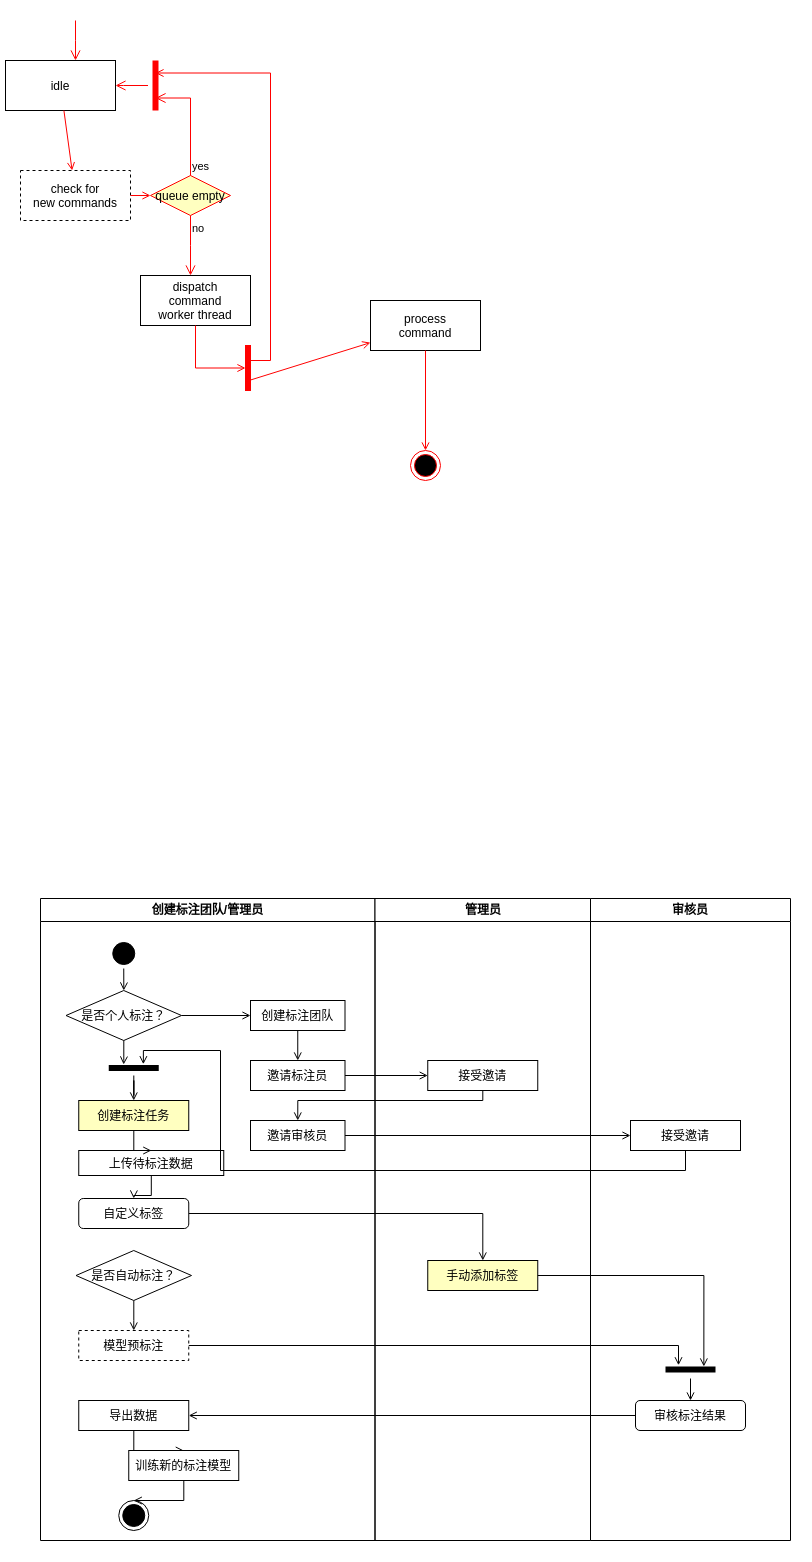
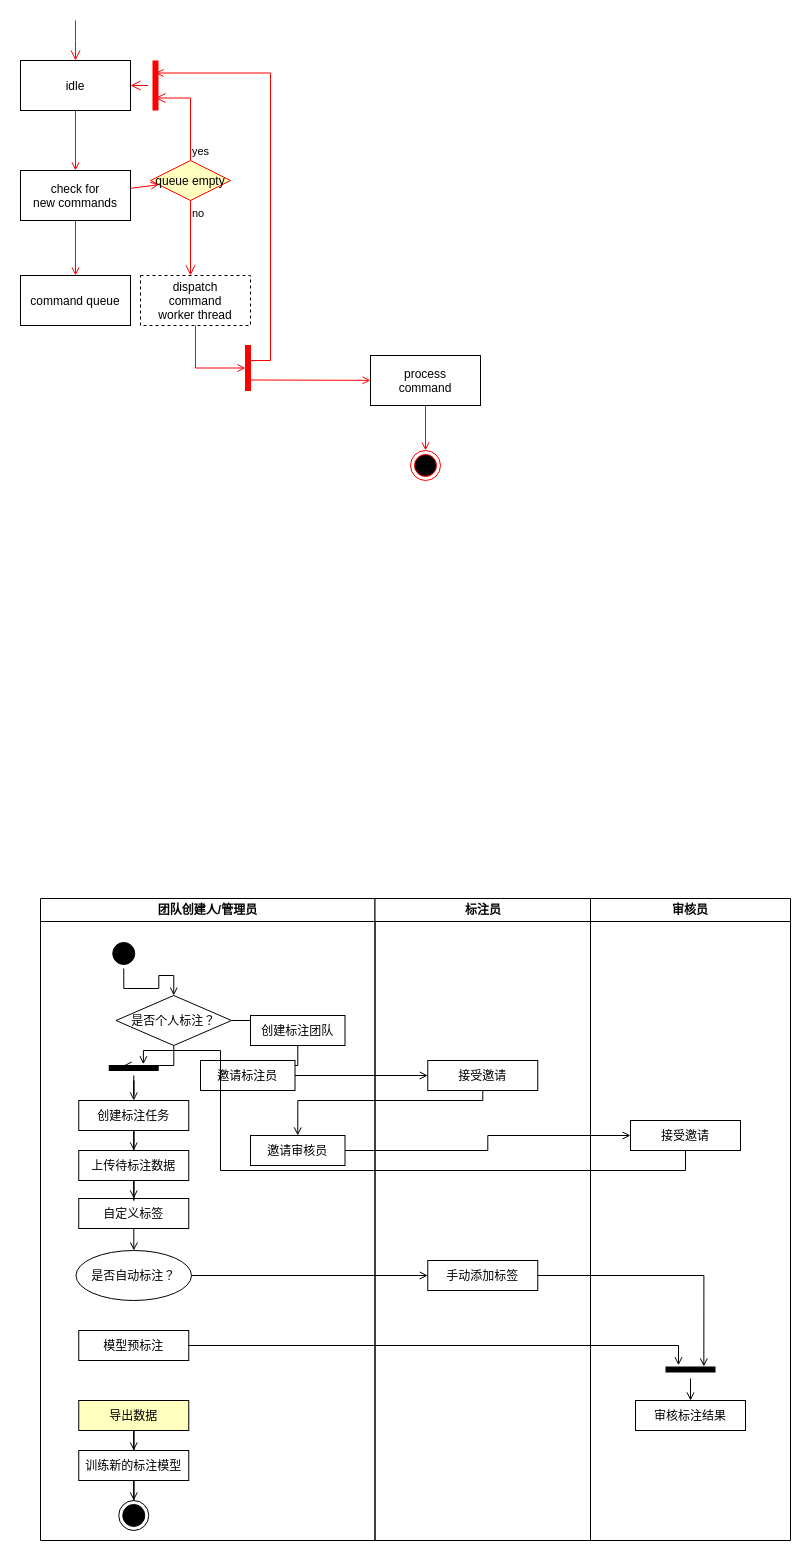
node "idle": moved (61, 86) -> (76, 86)
node "check for new commands": style dashed -> solid
node "queue empty": moved (191, 196) -> (191, 181)
edge "check for new commands" -> "command queue": added
node "command queue": added
node "dispatch command worker thread": style solid -> dashed
node "process command": moved (426, 326) -> (426, 381)
node "创建标注团队/管理员": label "创建标注团队/管理员" -> "团队创建人/管理员"
node "管理员": label "管理员" -> "标注员"
node "是否个人标注？": moved (124, 1016) -> (174, 1021)
node "创建标注团队": moved (298, 1016) -> (298, 1031)
node "邀请标注员": moved (298, 1076) -> (248, 1076)
node "创建标注任务": fillcolor #ffffc0 -> #ffffff
node "邀请审核员": moved (298, 1136) -> (298, 1151)
node "上传待标注数据": size 145x25 -> 110x30
node "自定义标签": shape rounded rectangle -> rectangle
edge "自定义标签" -> "手动添加标签": now "自定义标签" -> "是否自动标注？"
node "是否自动标注？": shape diamond -> ellipse
edge "是否自动标注？" -> "手动添加标签": added
node "手动添加标签": fillcolor #ffffc0 -> #ffffff
edge "是否自动标注？" -> "模型预标注": removed
node "模型预标注": style dashed -> solid
node "导出数据": fillcolor #ffffff -> #ffffc0
edge "审核标注结果" -> "导出数据": removed
node "审核标注结果": shape rounded rectangle -> rectangle
node "训练新的标注模型": moved (184, 1466) -> (134, 1466)
